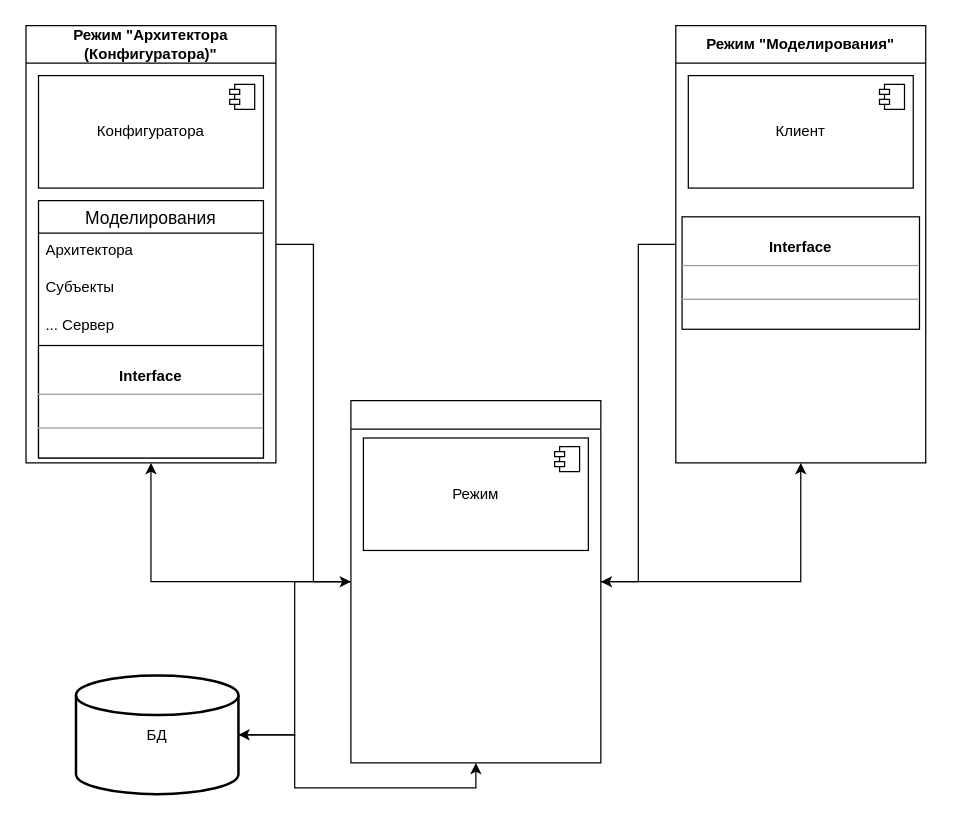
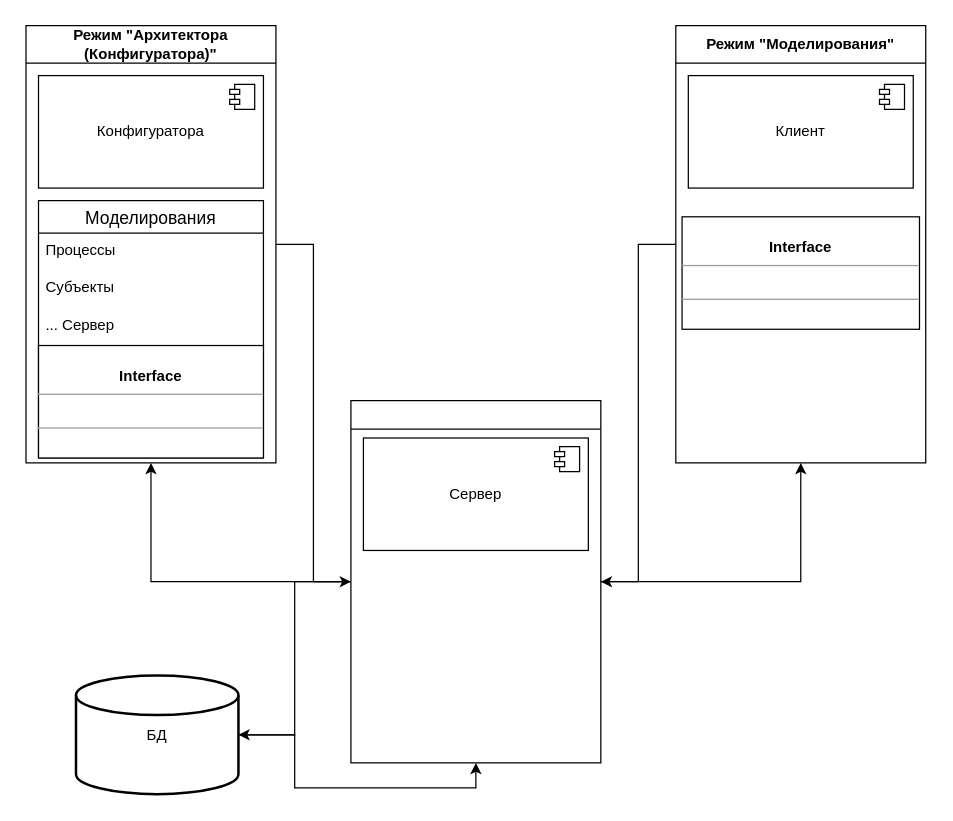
node "Архитектора": label "Архитектора" -> "Процессы"
node "Режим": label "Режим" -> "Сервер"
